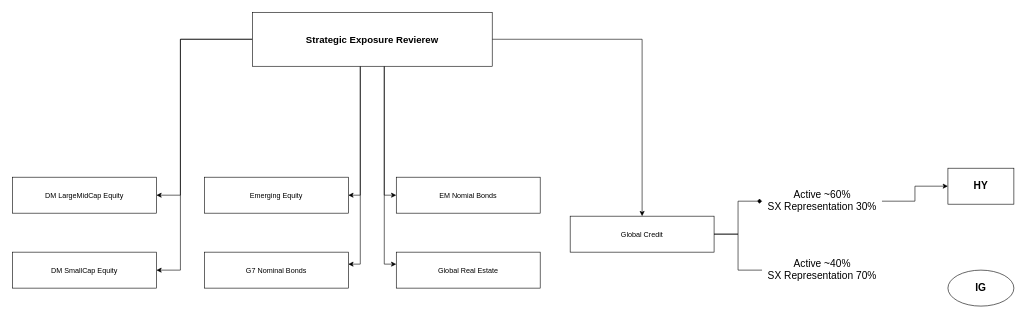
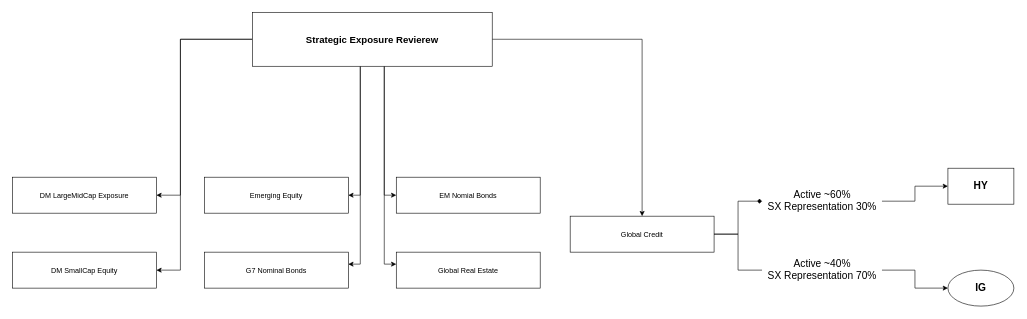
node "DM LargeMidCap Equity": label "DM LargeMidCap Equity" -> "DM LargeMidCap Exposure"
edge "Active ~40% SX Representation 70%" -> "IG": added
